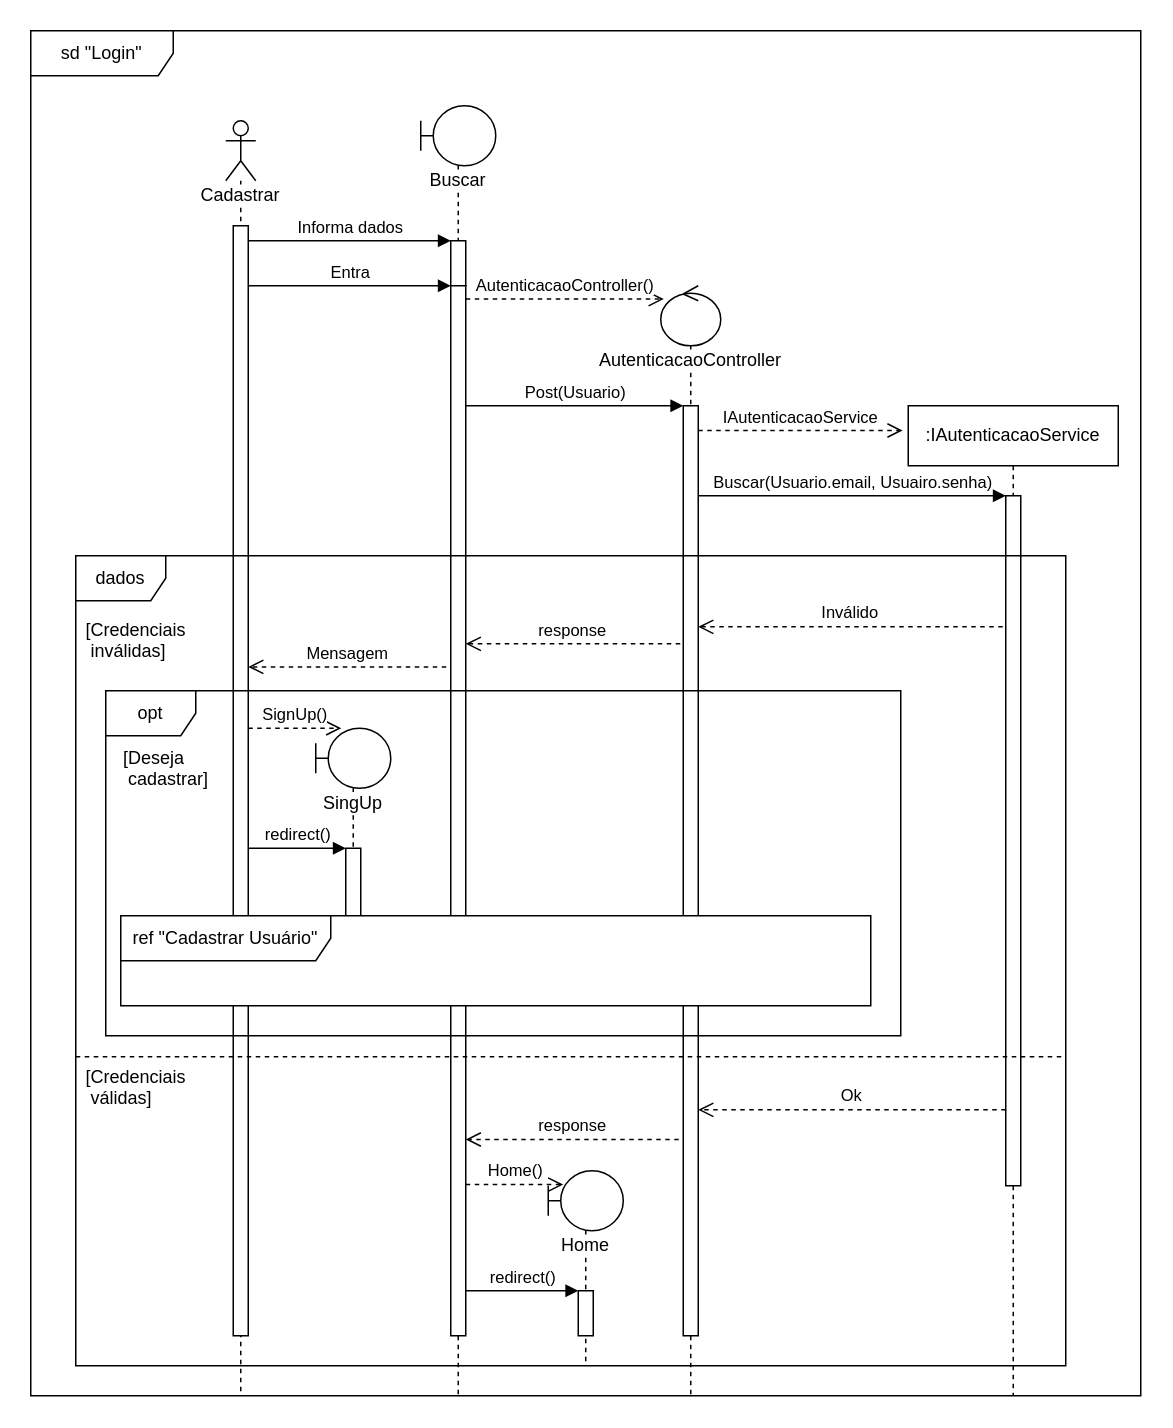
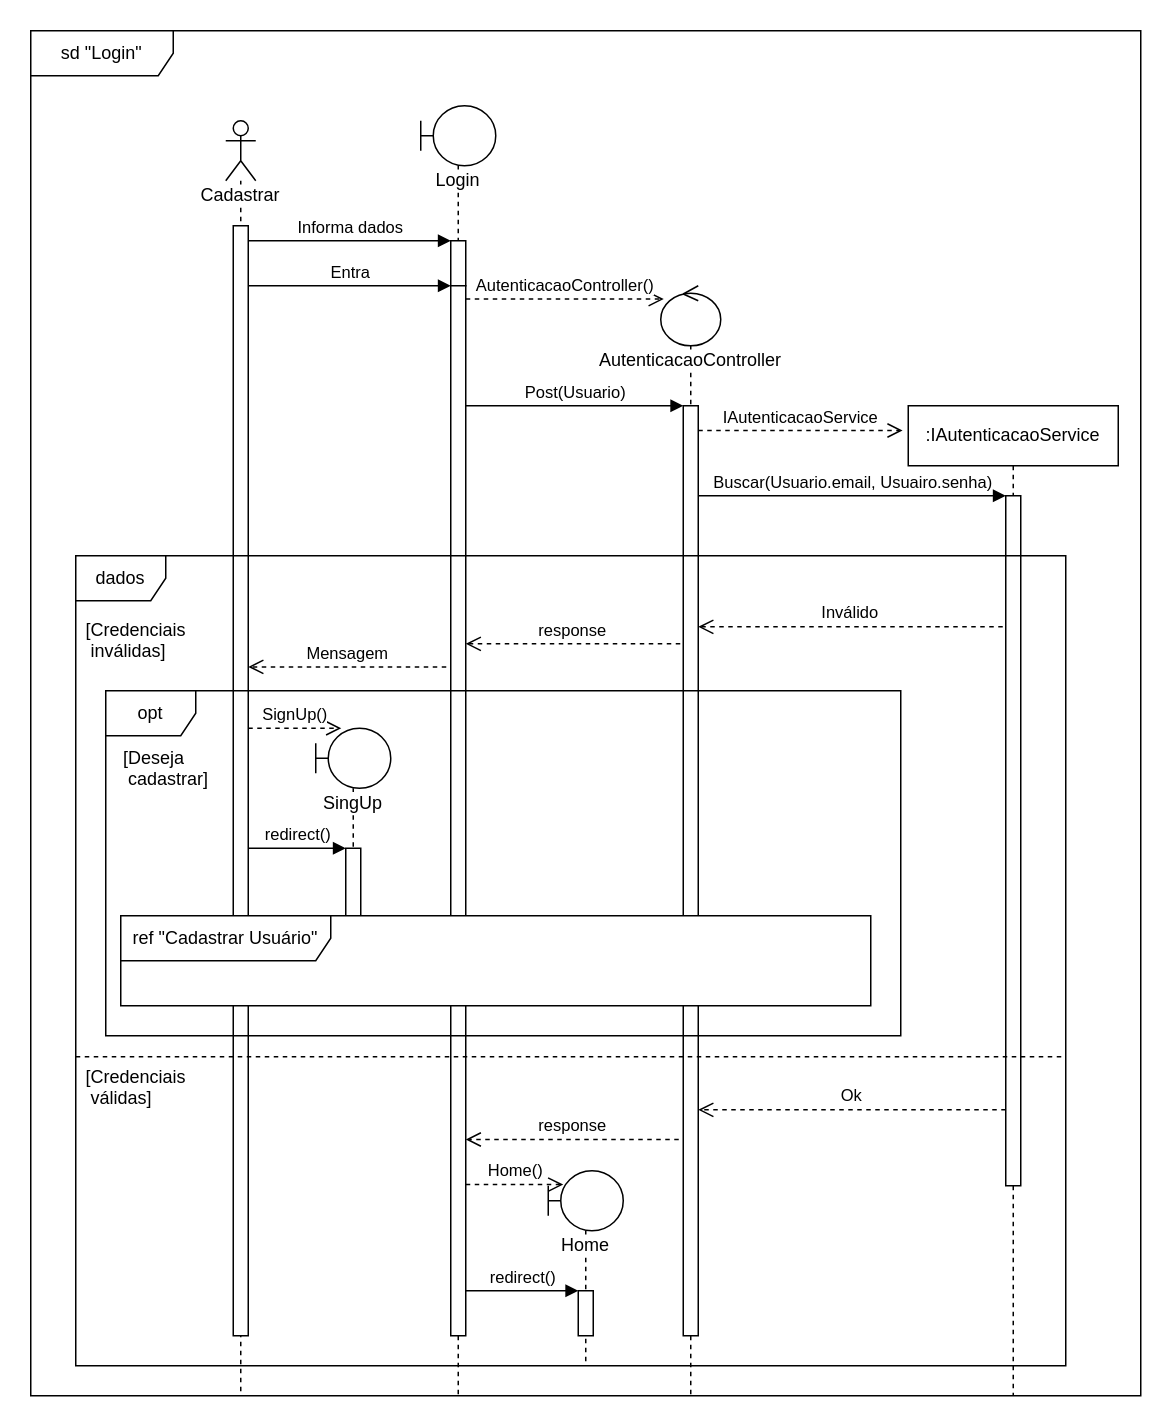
node "Buscar": label "Buscar" -> "Login"
